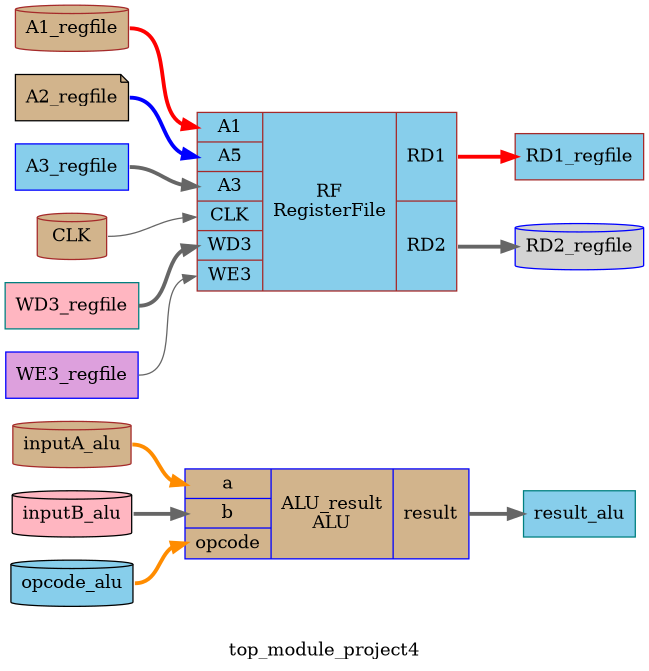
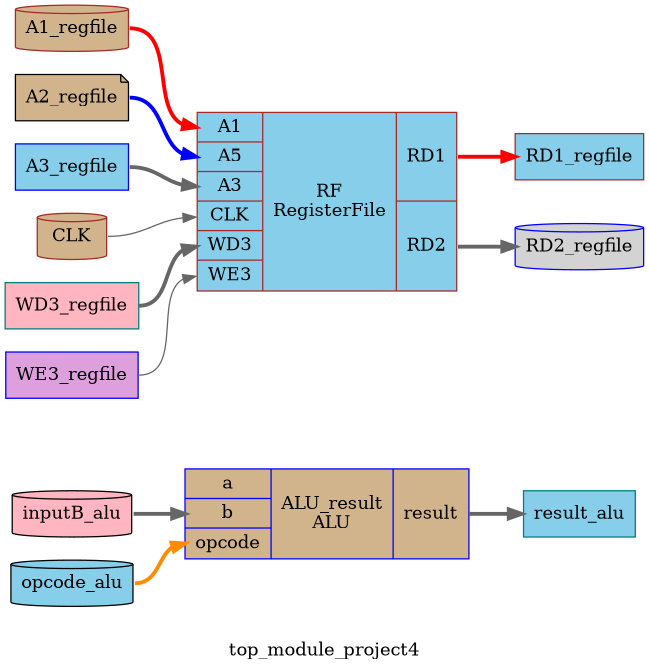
node "inputA_alu": removed
